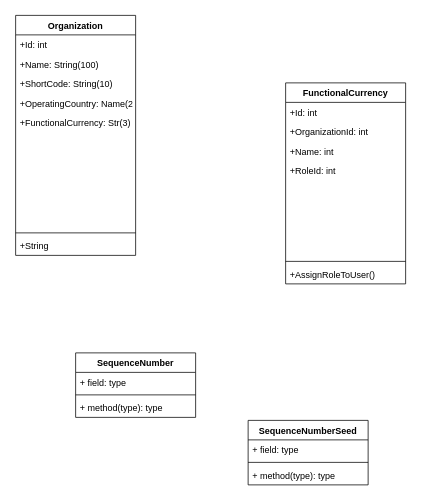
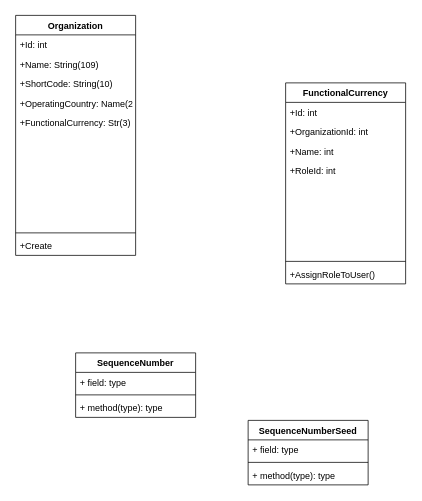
node "+Name: String(100)": label "+Name: String(100)" -> "+Name: String(109)"
node "+String": label "+String" -> "+Create"
